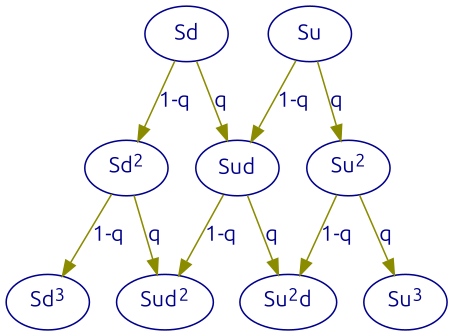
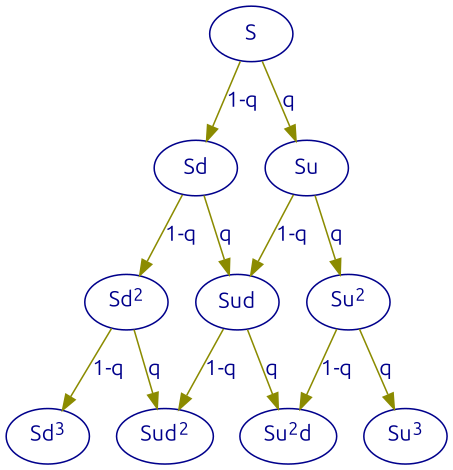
node "S": added
